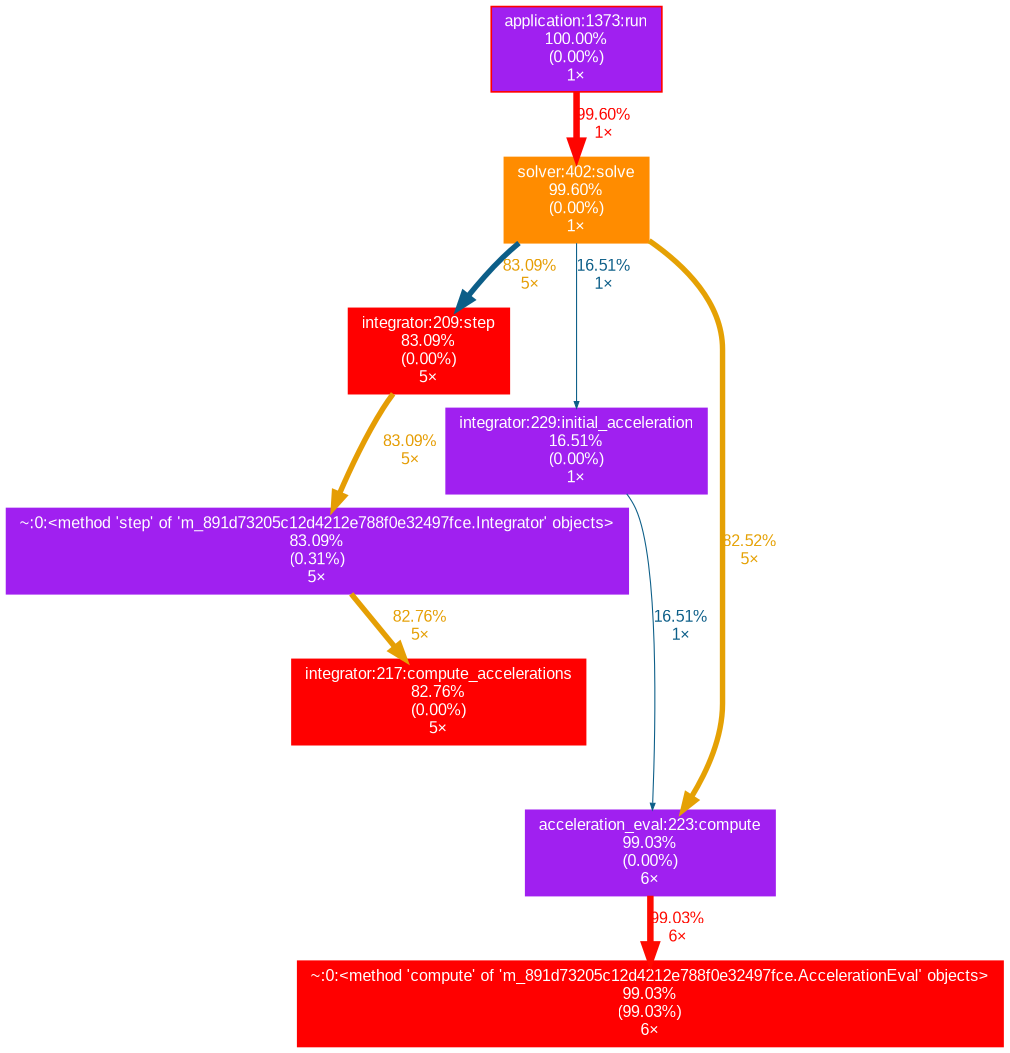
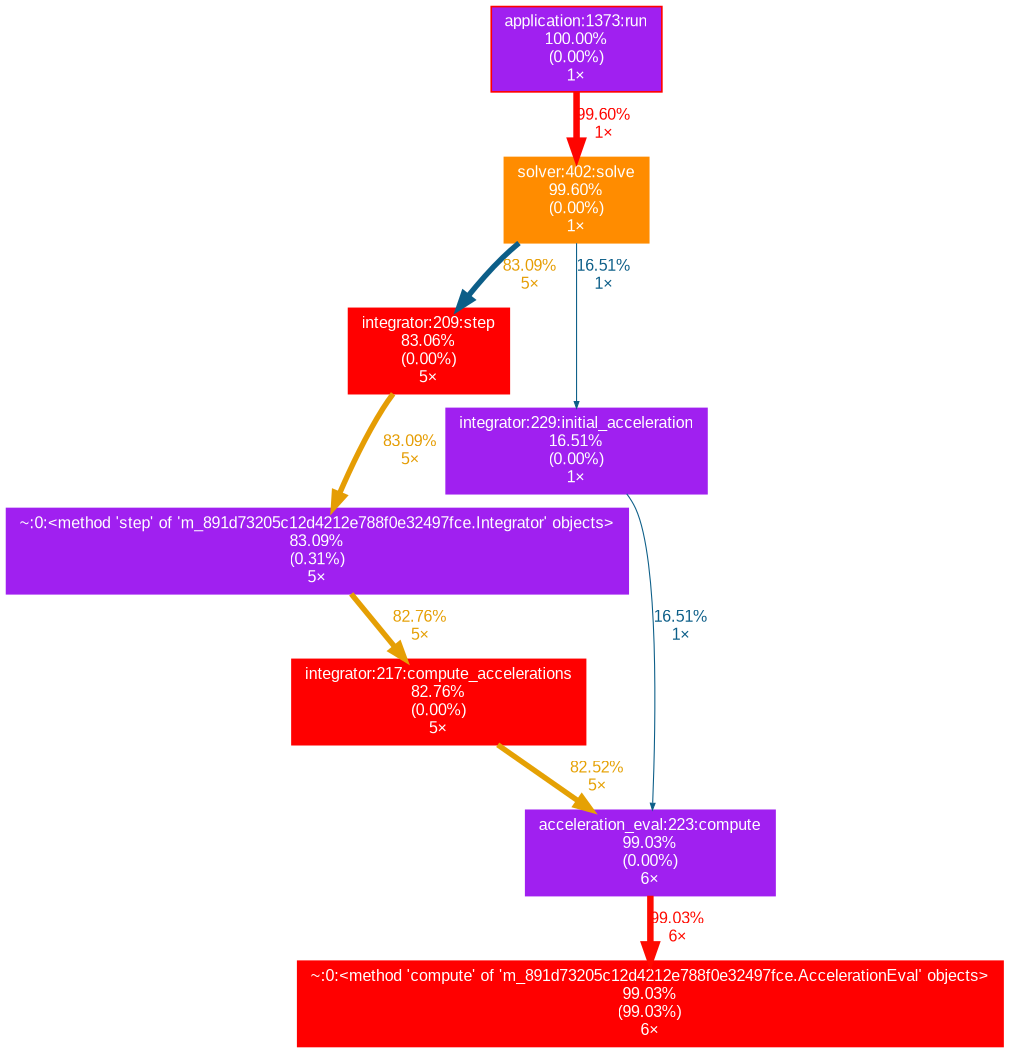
node "integrator:209:step 83.09% (0.00%) 5×": label "integrator:209:step 83.09% (0.00%) 5×" -> "integrator:209:step 83.06% (0.00%) 5×"
edge "solver:402:solve 99.60% (0.00%) 1×" -> "acceleration_eval:223:compute 99.03% (0.00%) 6×": now "integrator:217:compute_accelerations 82.76% (0.00%) 5×" -> "acceleration_eval:223:compute 99.03% (0.00%) 6×"
